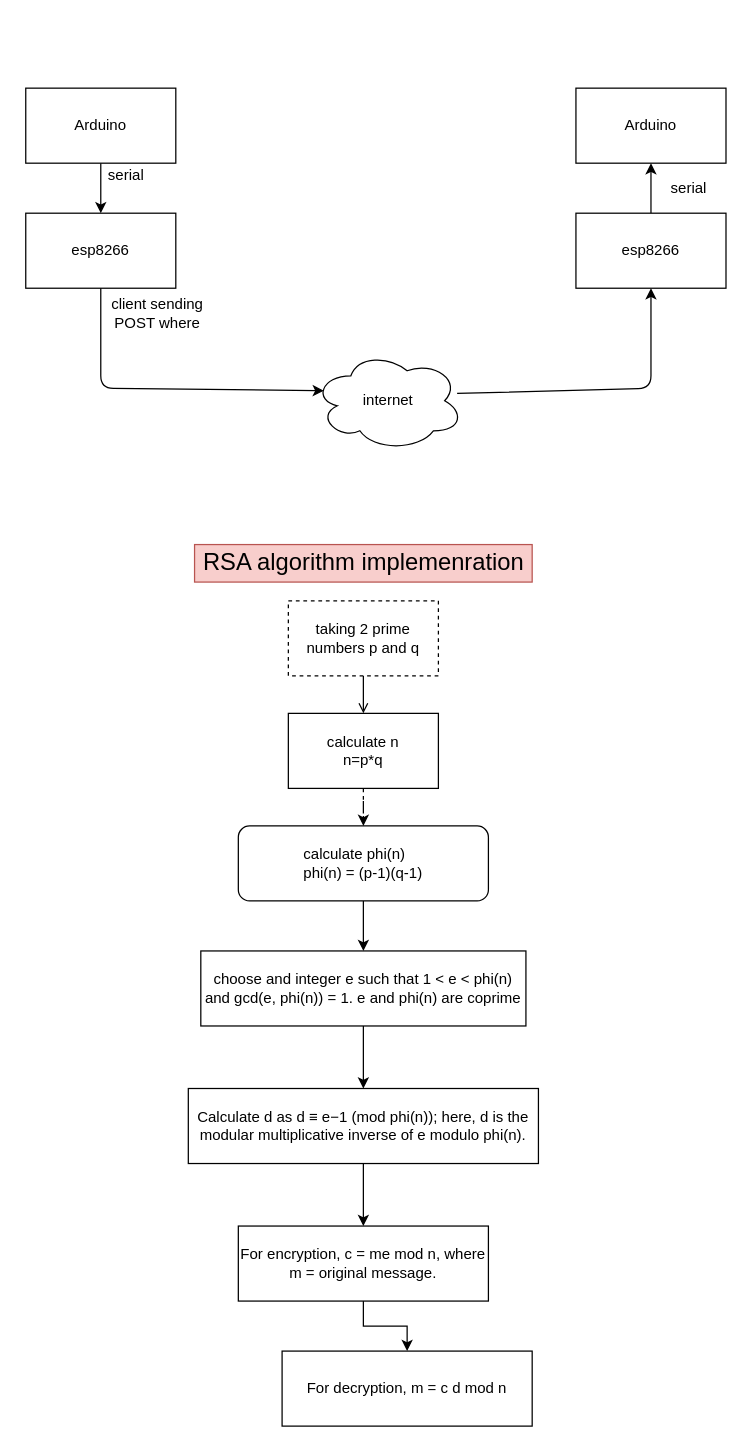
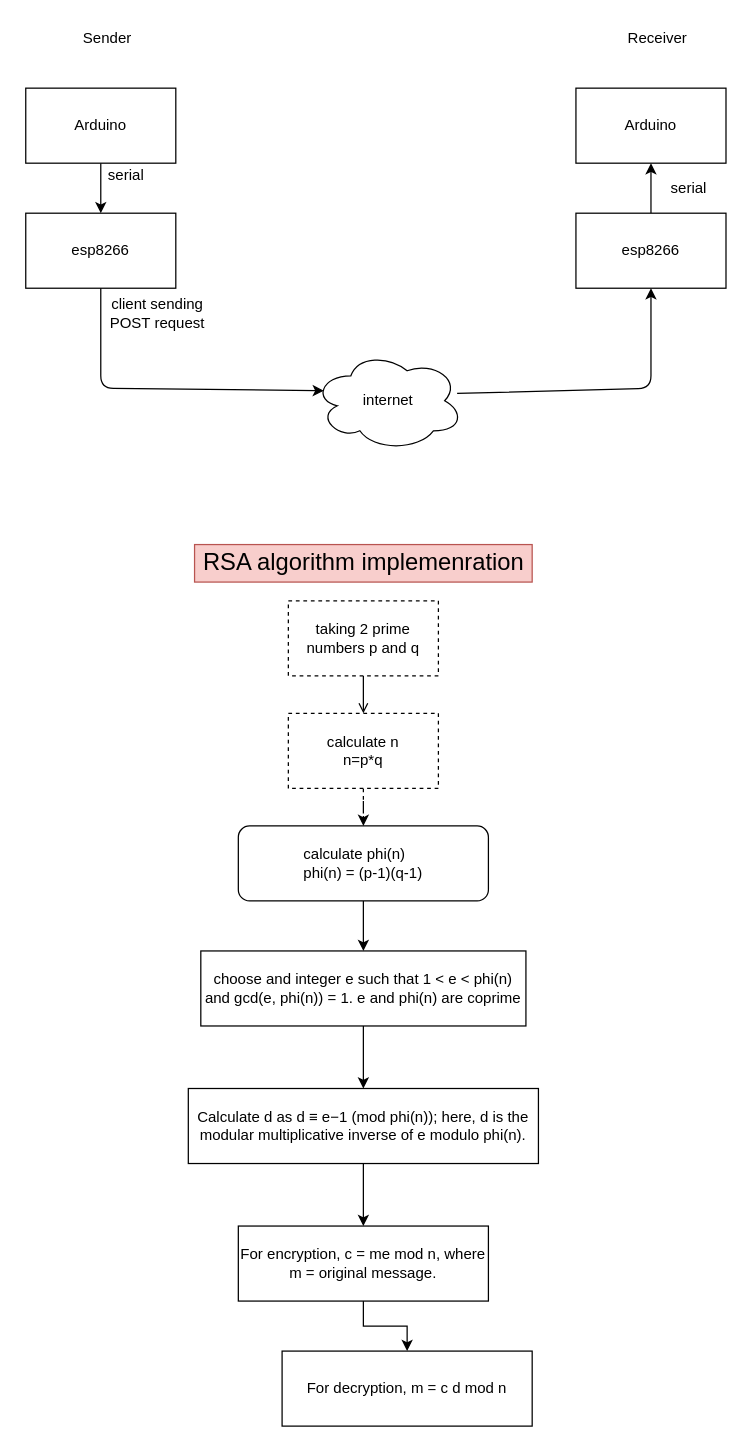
node "Sender": added
node "Receiver": added
node "client sending POST where": label "client sending POST where" -> "client sending POST request"
node "calculate n n=p*q": style solid -> dashed
